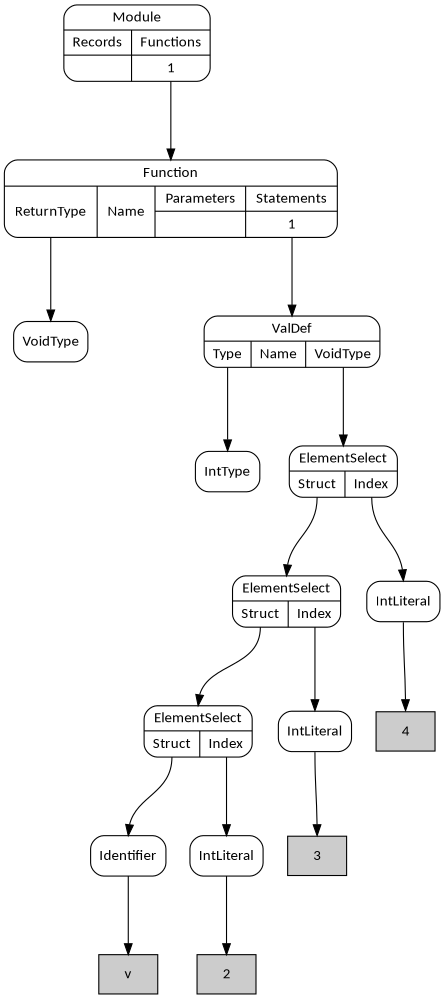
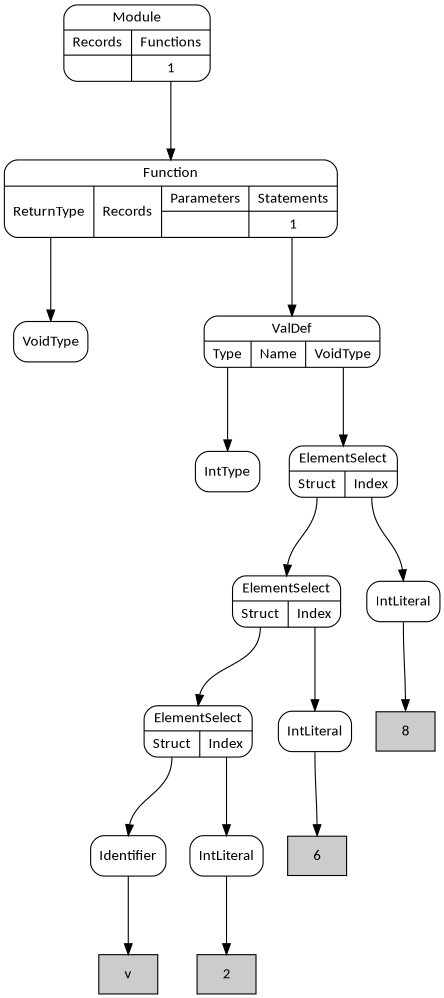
node "Function": text "Name" -> "Records"
node "4": label "4" -> "8"
node "3": label "3" -> "6"
